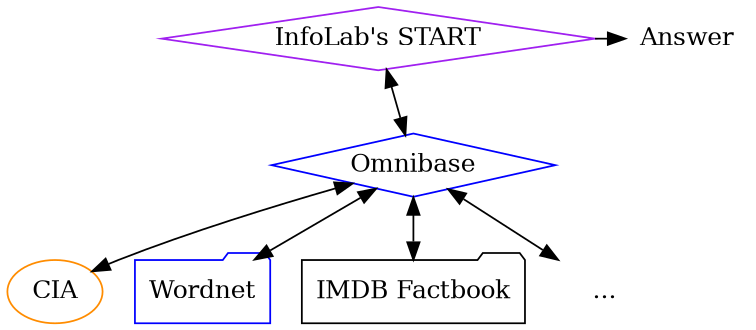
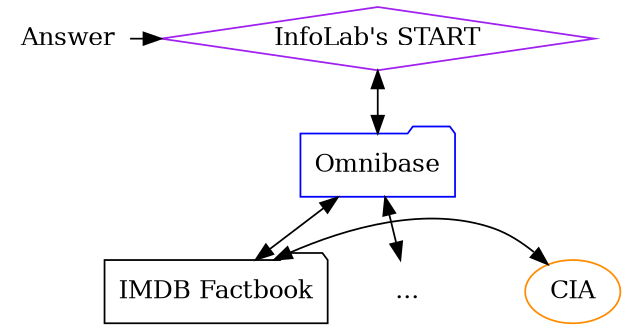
edge "InfoLab's START" -> "Answer": reversed
node "Omnibase": shape diamond -> folder
edge "Omnibase" -- "CIA": now "IMDB Factbook" -- "CIA"
node "Wordnet": removed
